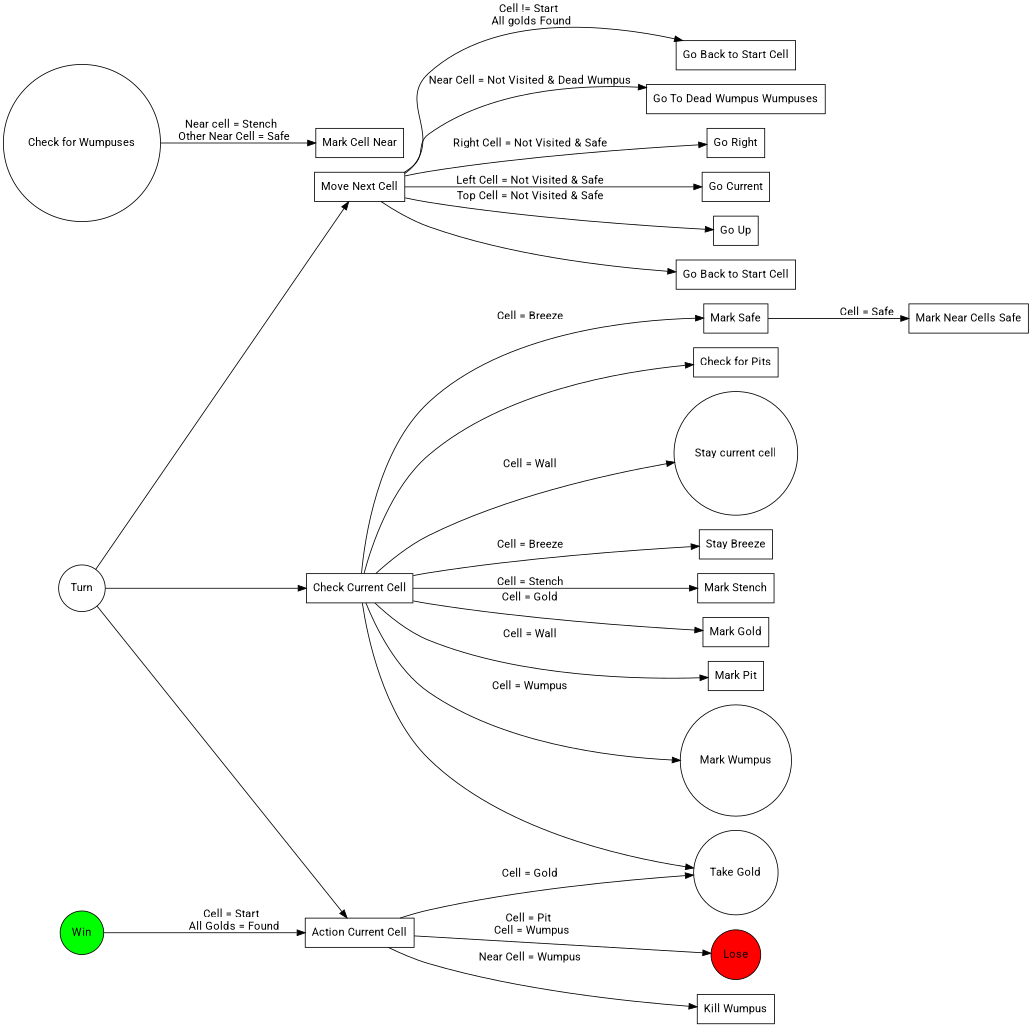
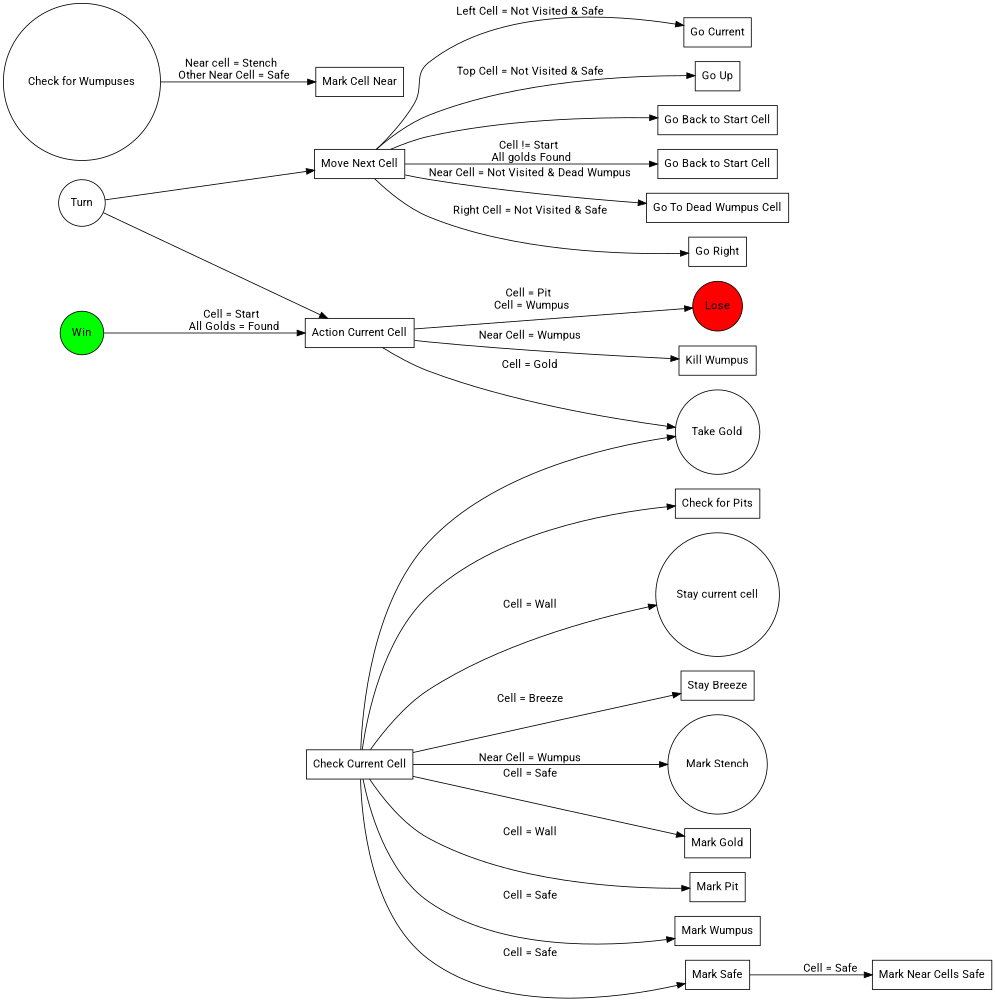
node "Go To Dead Wumpus Wumpuses": label "Go To Dead Wumpus Wumpuses" -> "Go To Dead Wumpus Cell"
edge "Check Current Cell" -> "Mark Safe": label "Cell = Breeze" -> "Cell = Safe"
edge "Check Current Cell" -> "Mark Stench": label "Cell = Stench" -> "Near Cell = Wumpus"
edge "Turn" -> "Check Current Cell": removed
node "Mark Stench": shape box -> circle
edge "Check Current Cell" -> "Mark Gold": label "Cell = Gold" -> "Cell = Safe"
edge "Check Current Cell" -> "Mark Wumpus": label "Cell = Wumpus" -> "Cell = Safe"
node "Mark Wumpus": shape circle -> box
